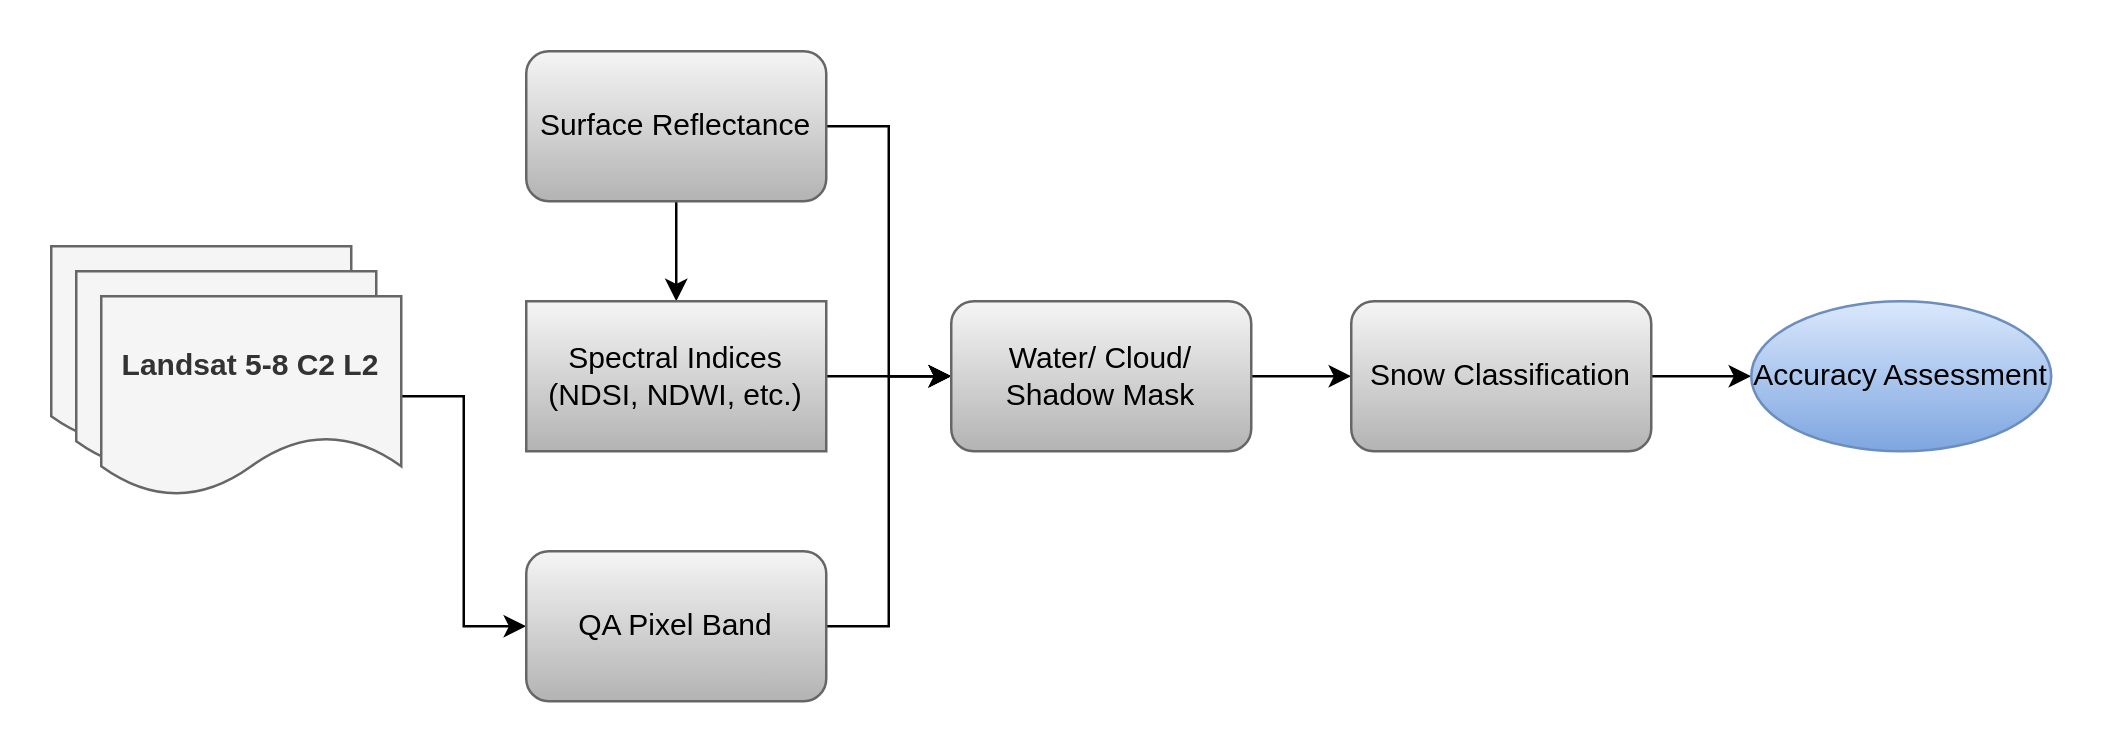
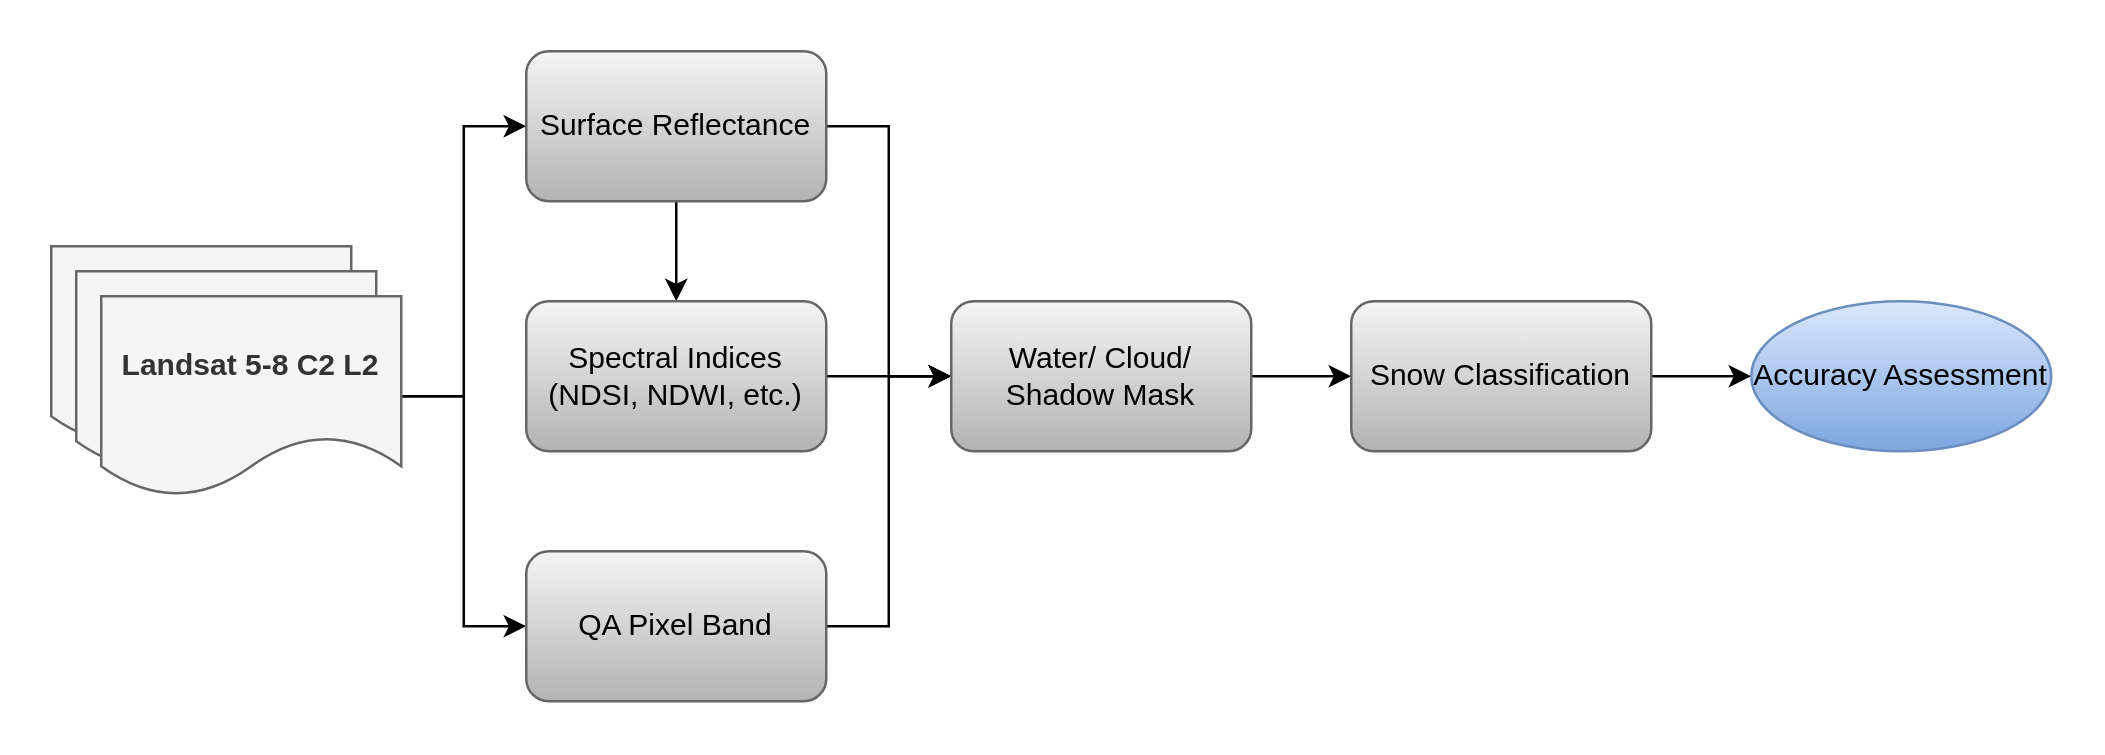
edge "Landsat 5-8 C2 L2" -> "Surface Reflectance": added
node "Spectral Indices (NDSI, NDWI, etc.)": shape rectangle -> rounded rectangle
